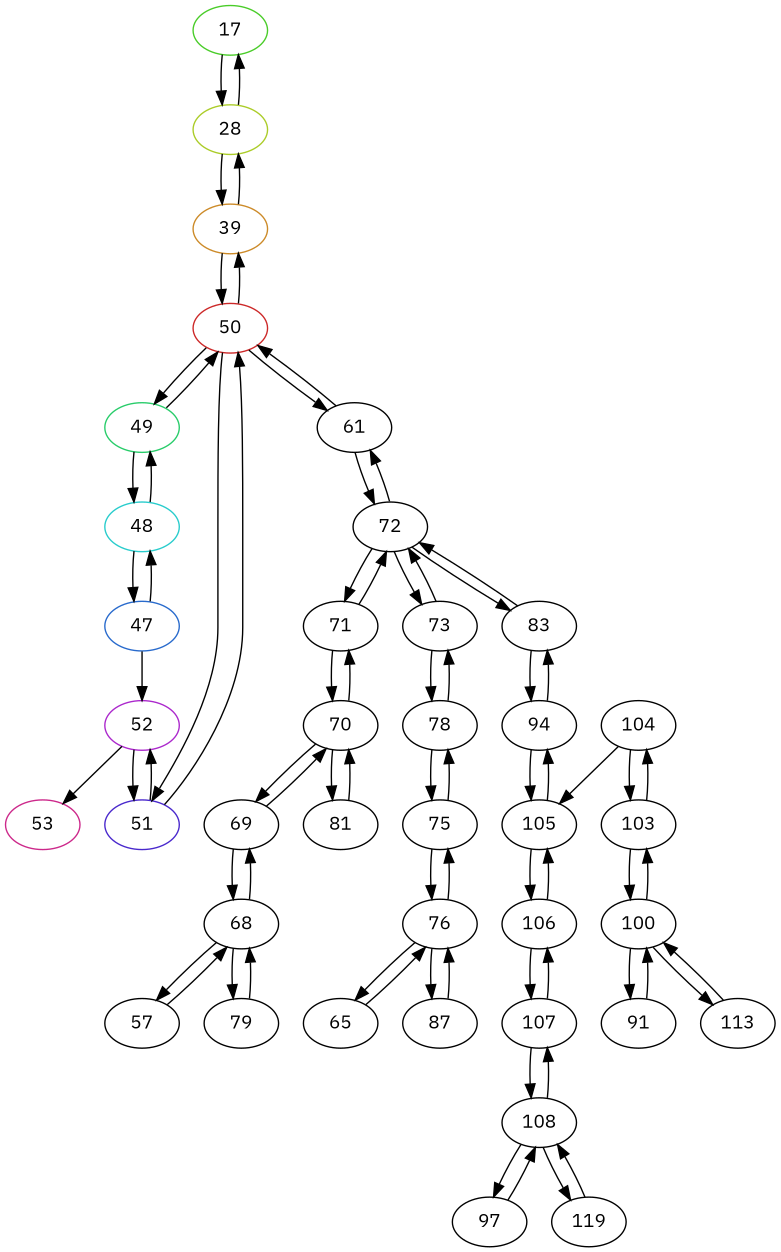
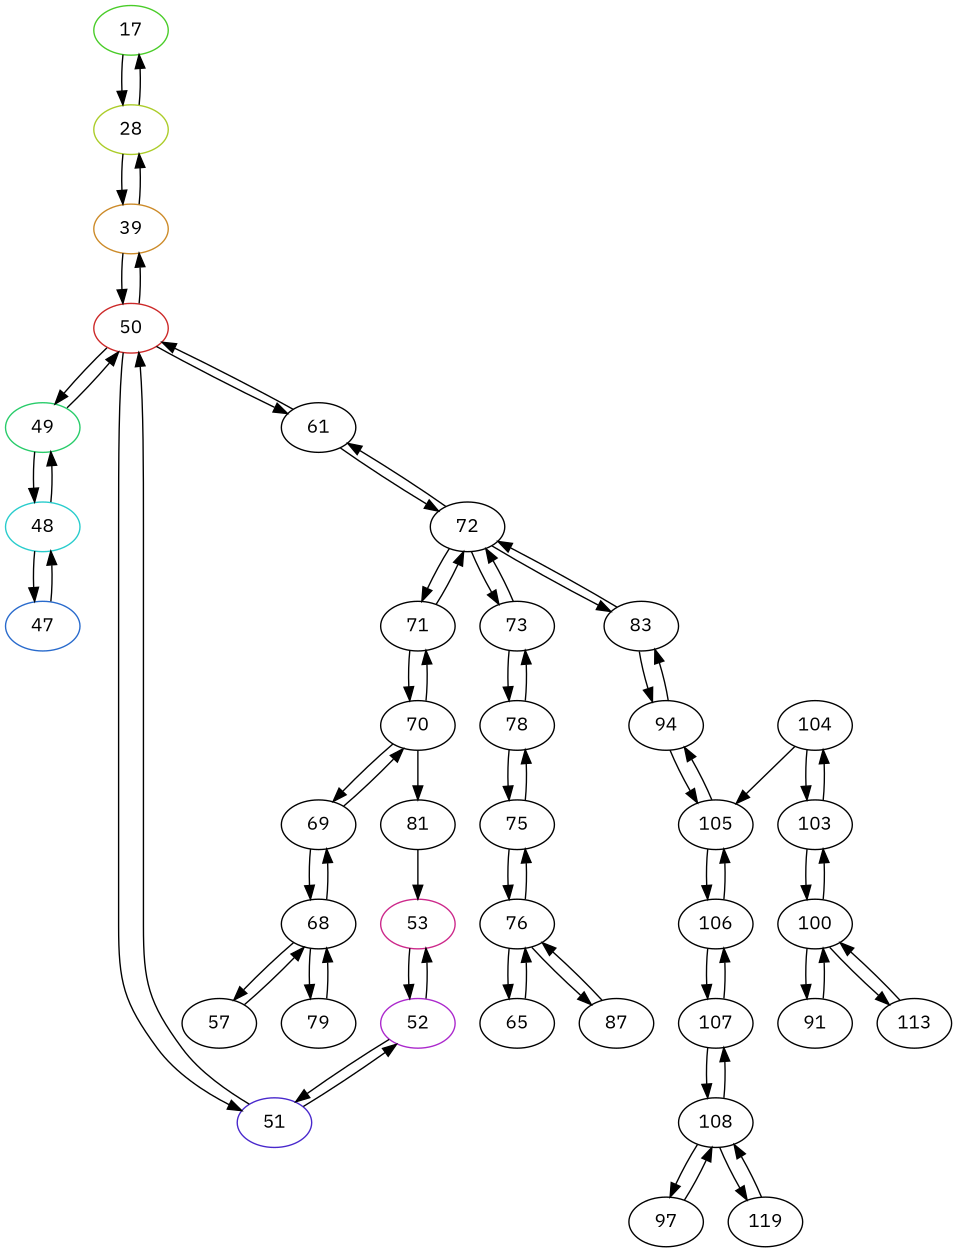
edge "47" -> "52": now "53" -> "52"
edge "81" -> "70": now "81" -> "53"
